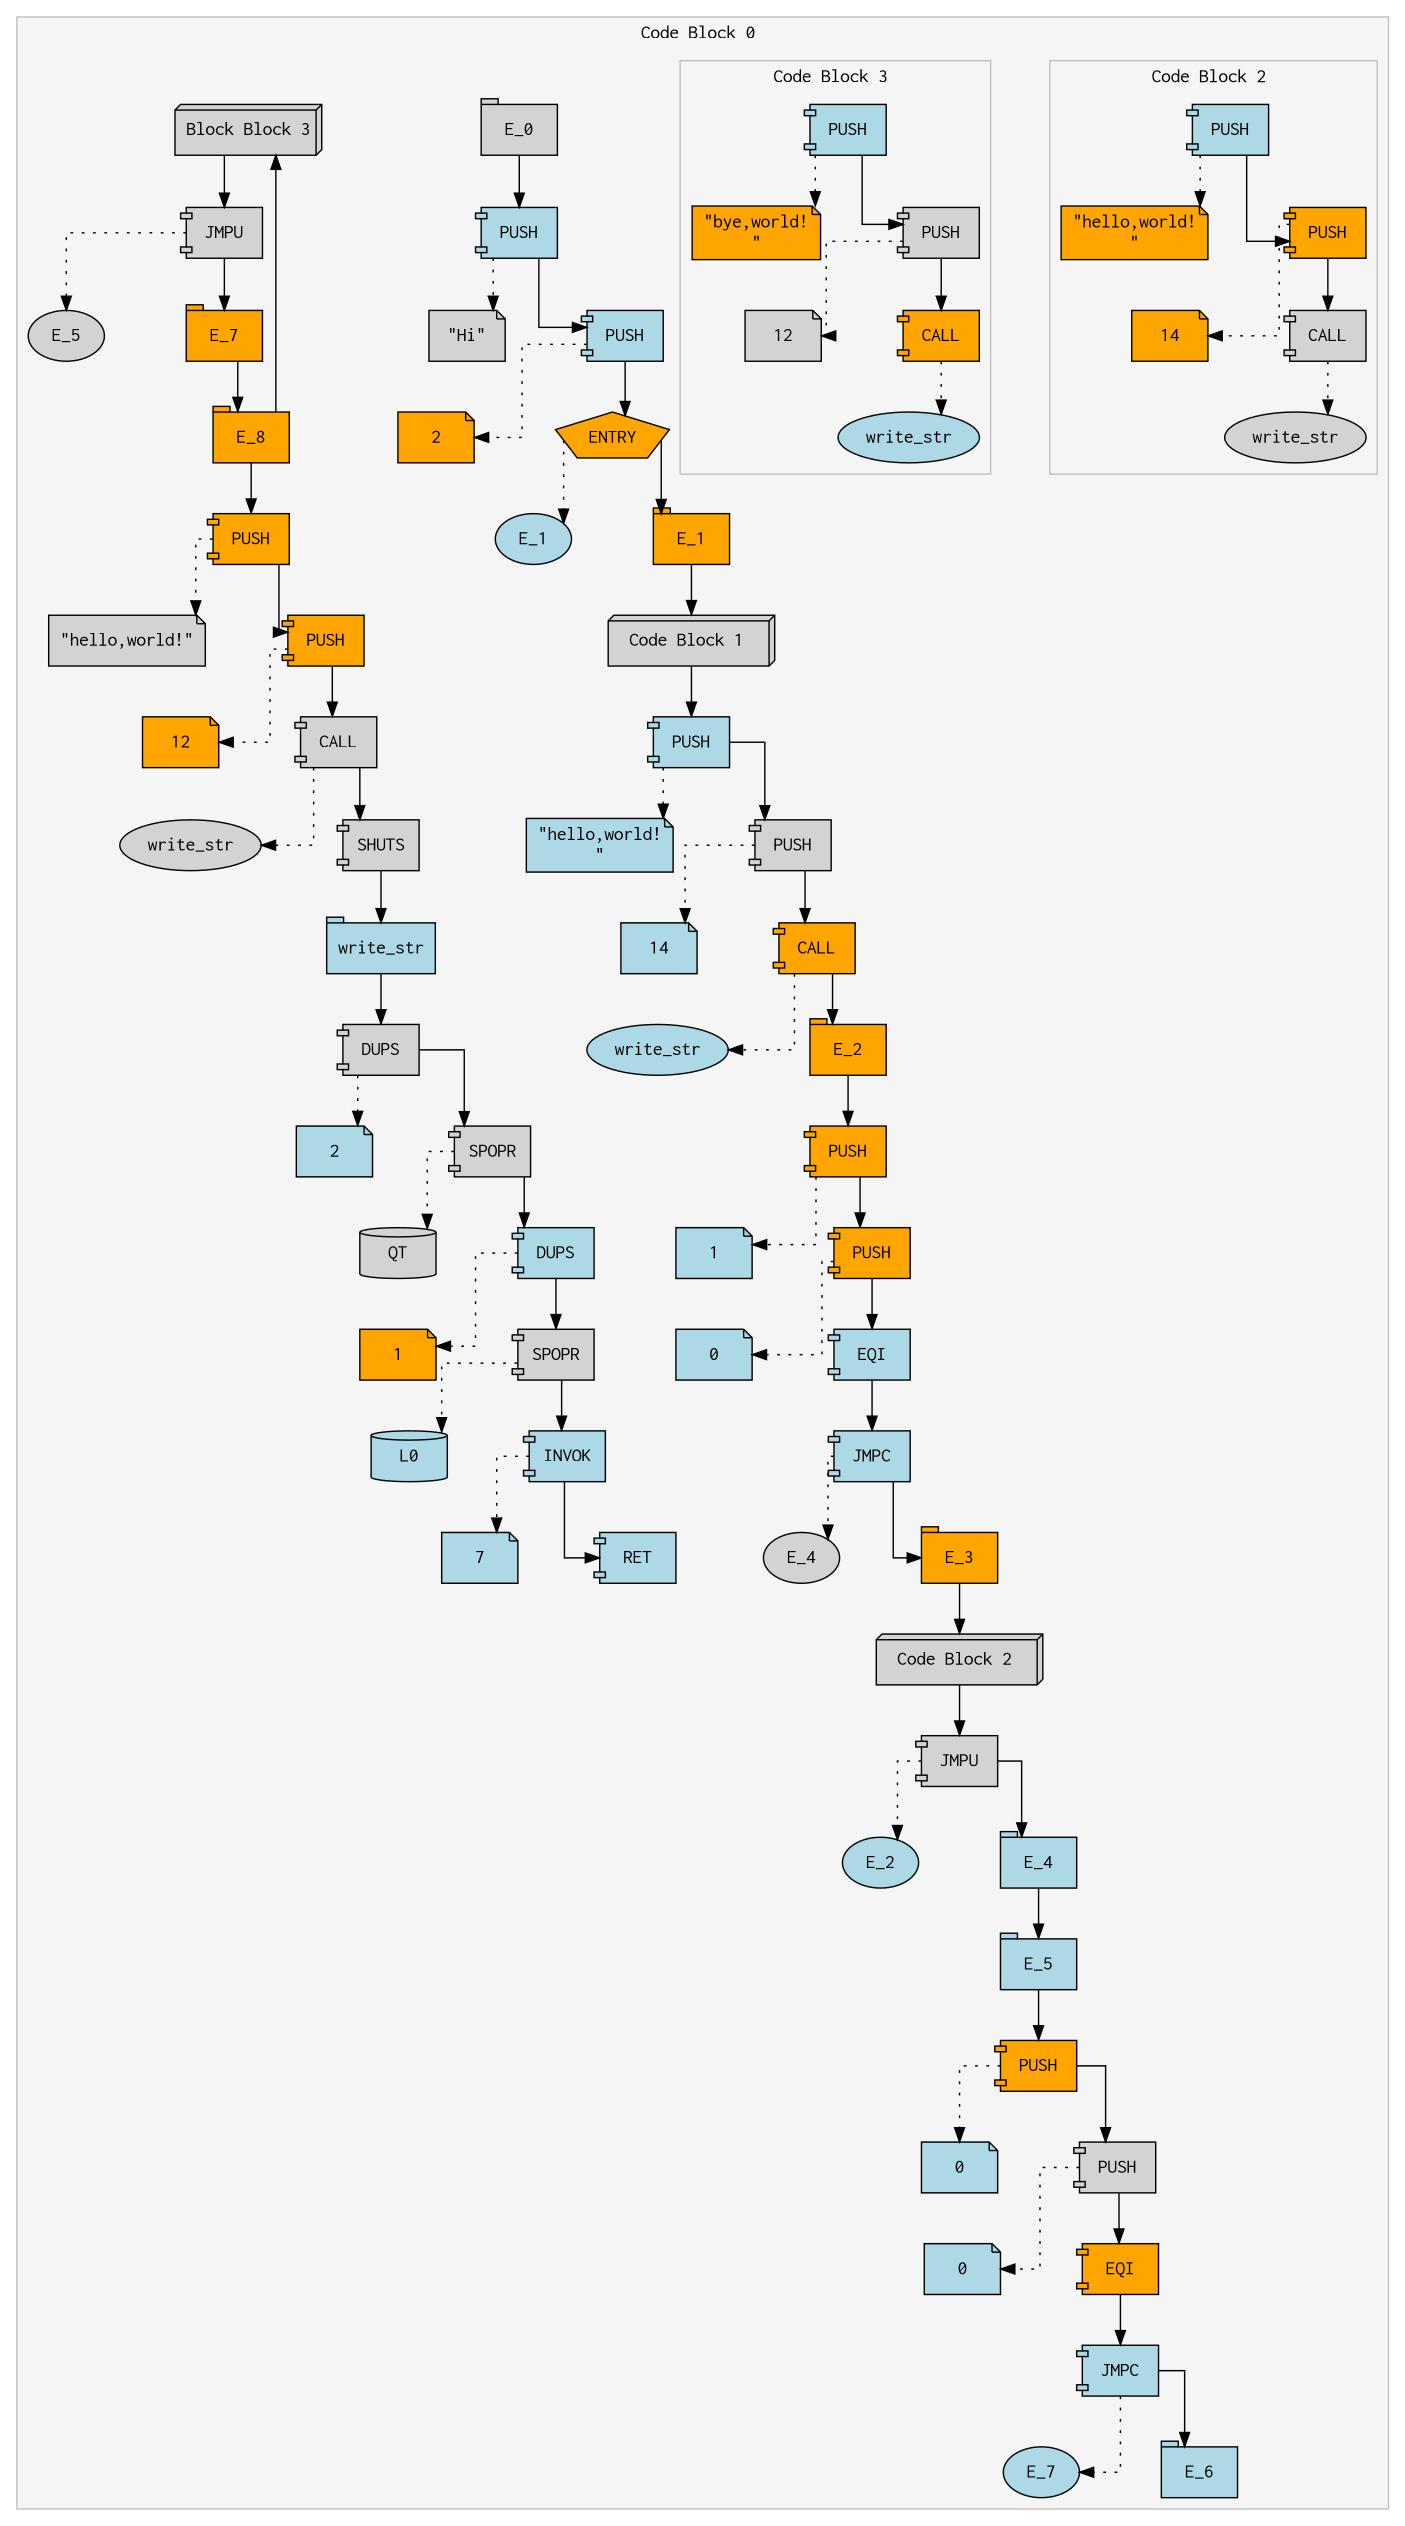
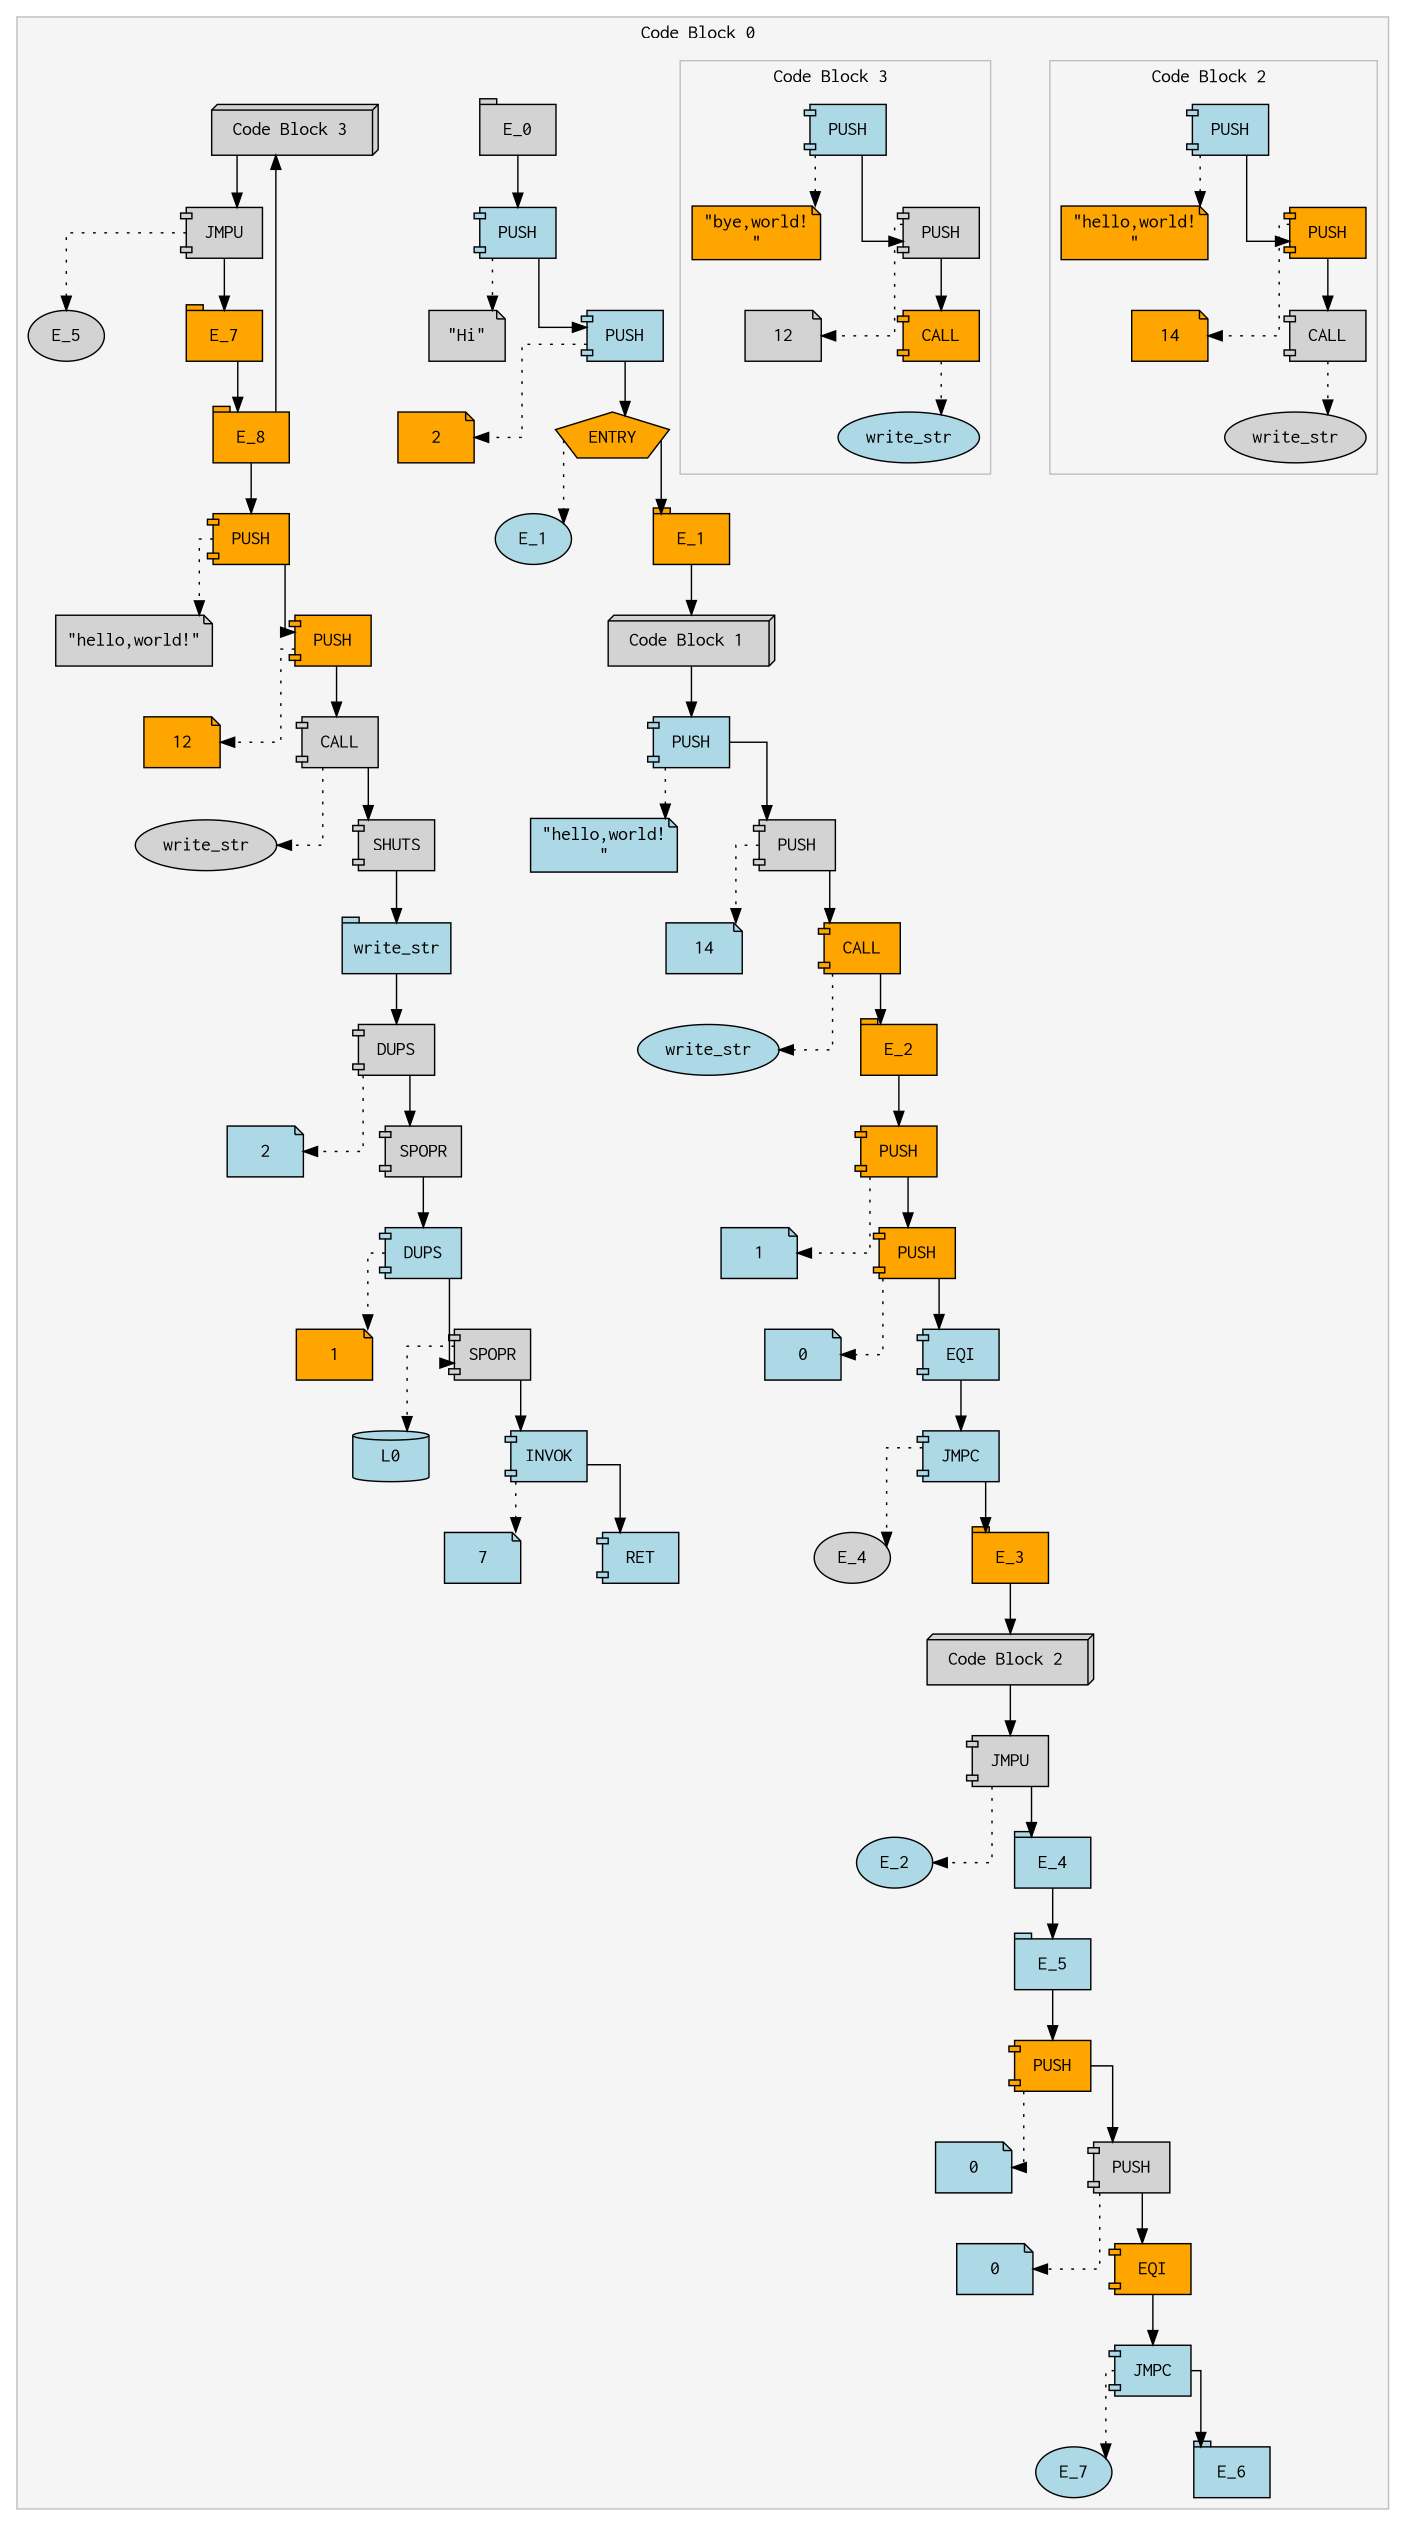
node "Block Block 3": label "Block Block 3" -> "Code Block 3"
node "QT": removed
